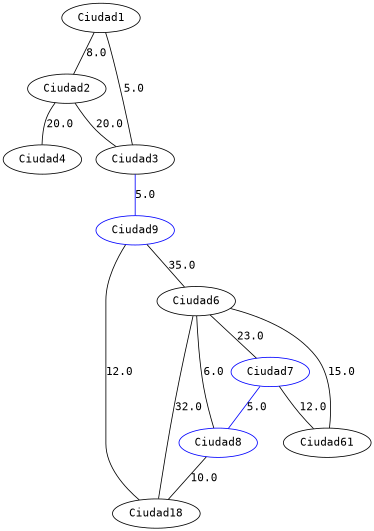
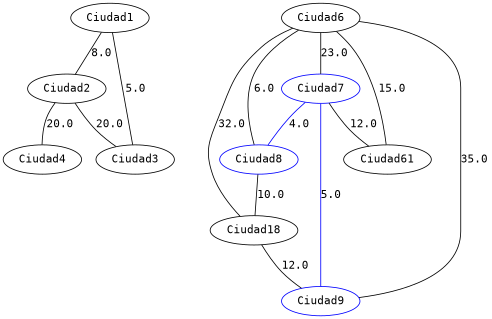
edge "Ciudad3" -- "Ciudad9": now "Ciudad7" -- "Ciudad9"
edge "Ciudad7" -- "Ciudad8": label "5.0" -> "4.0"
